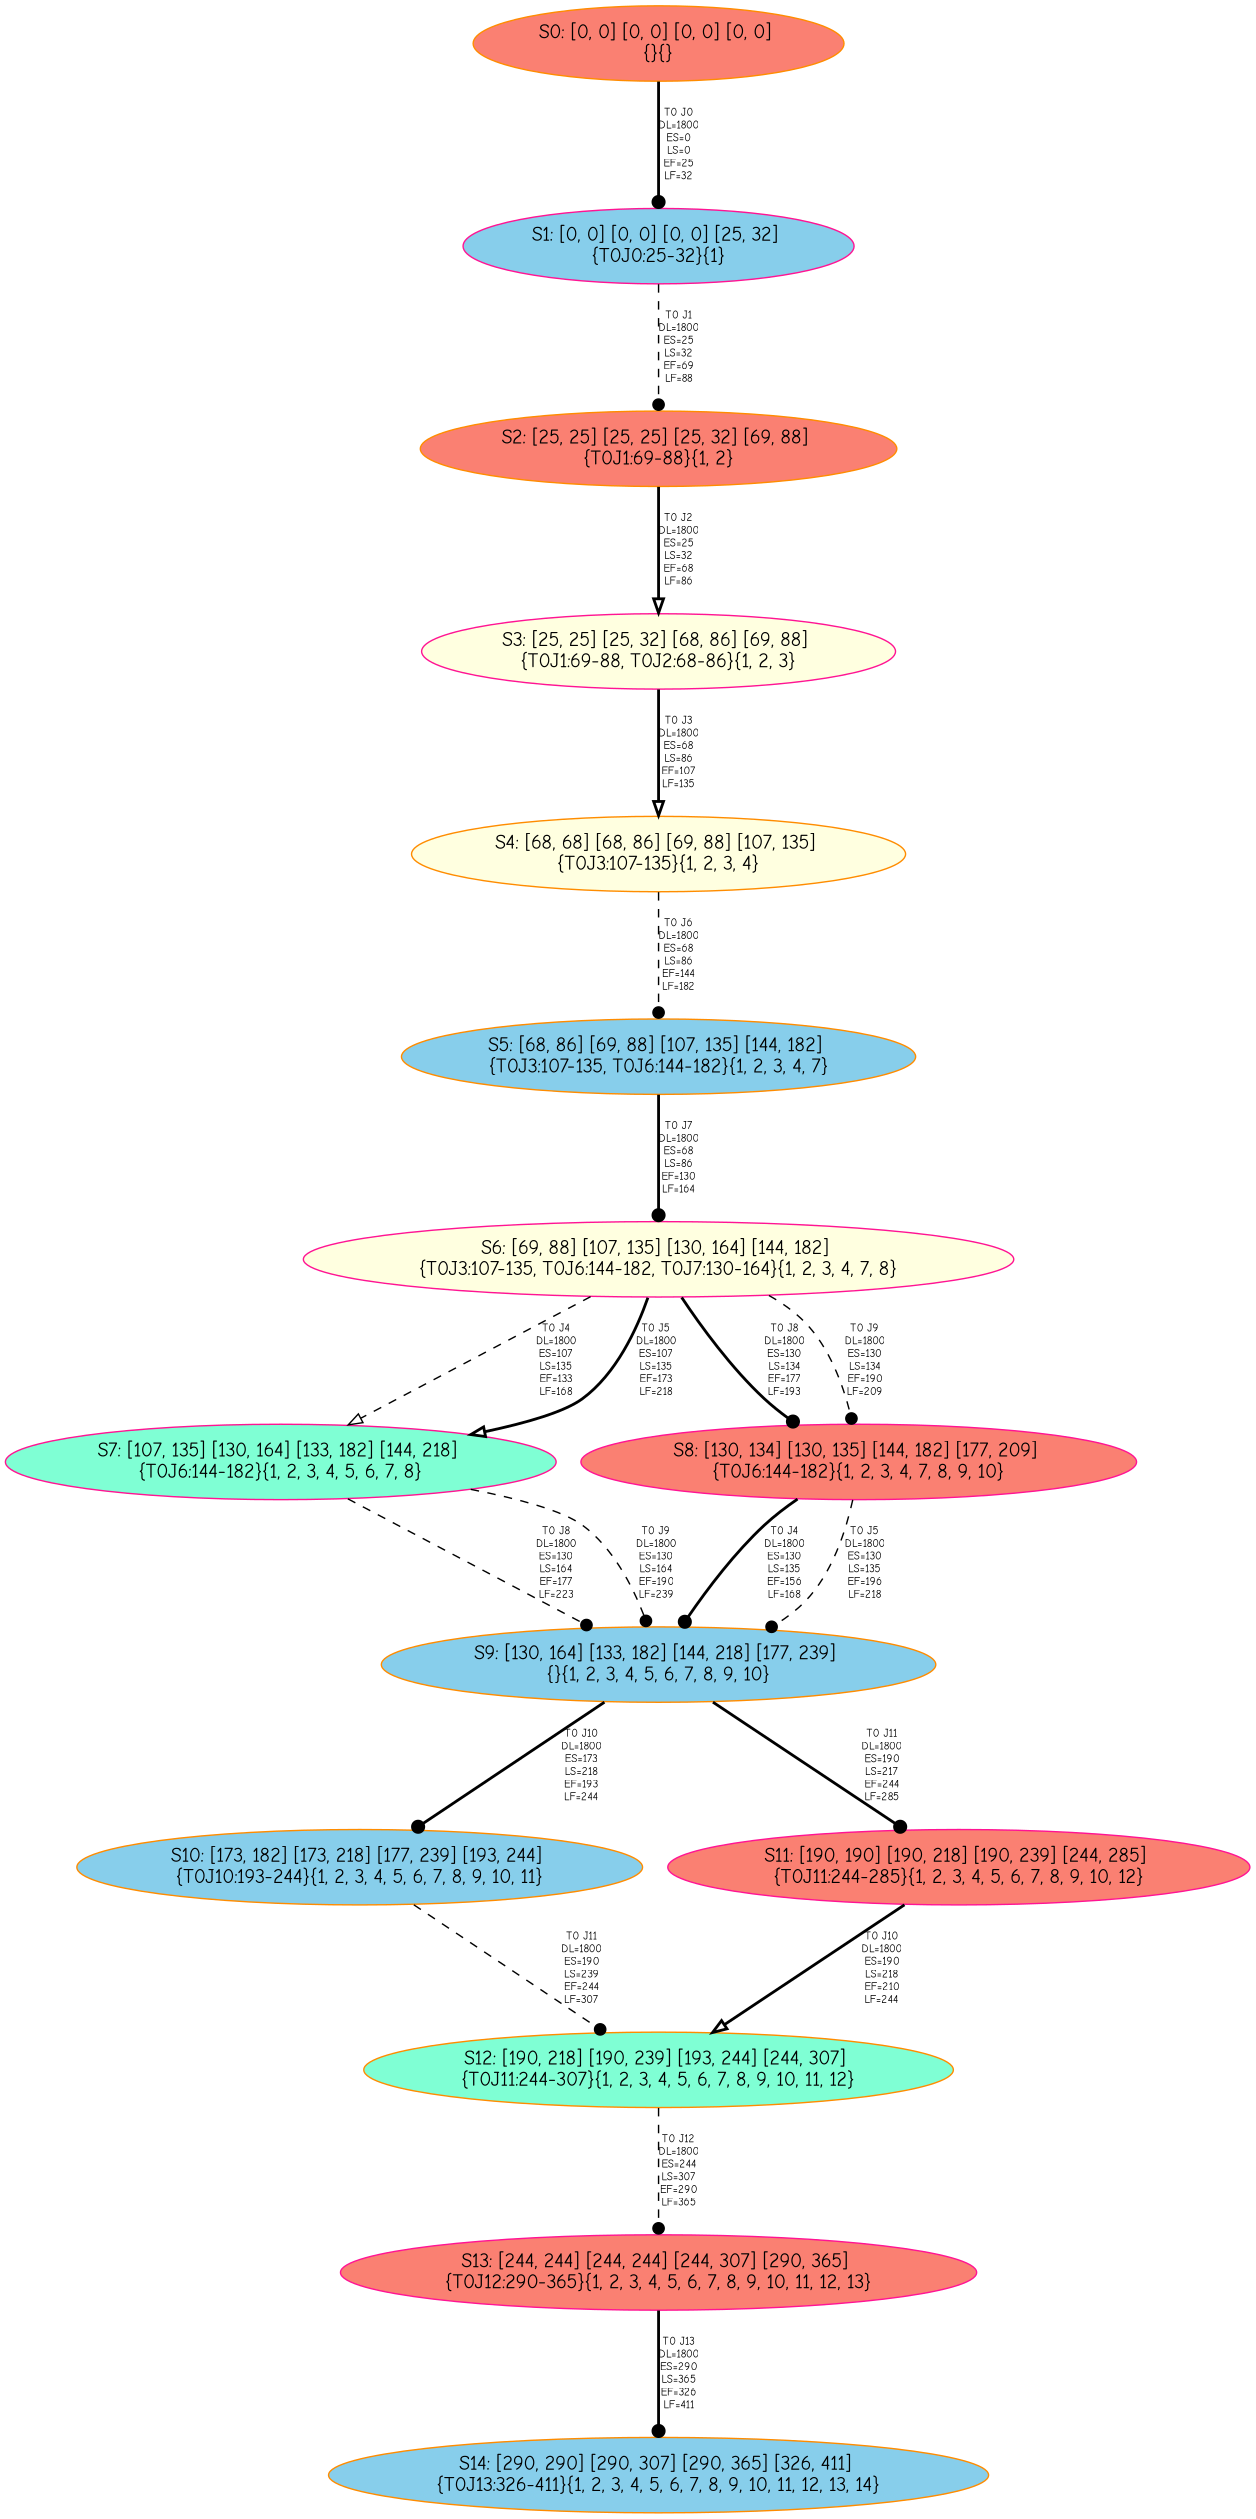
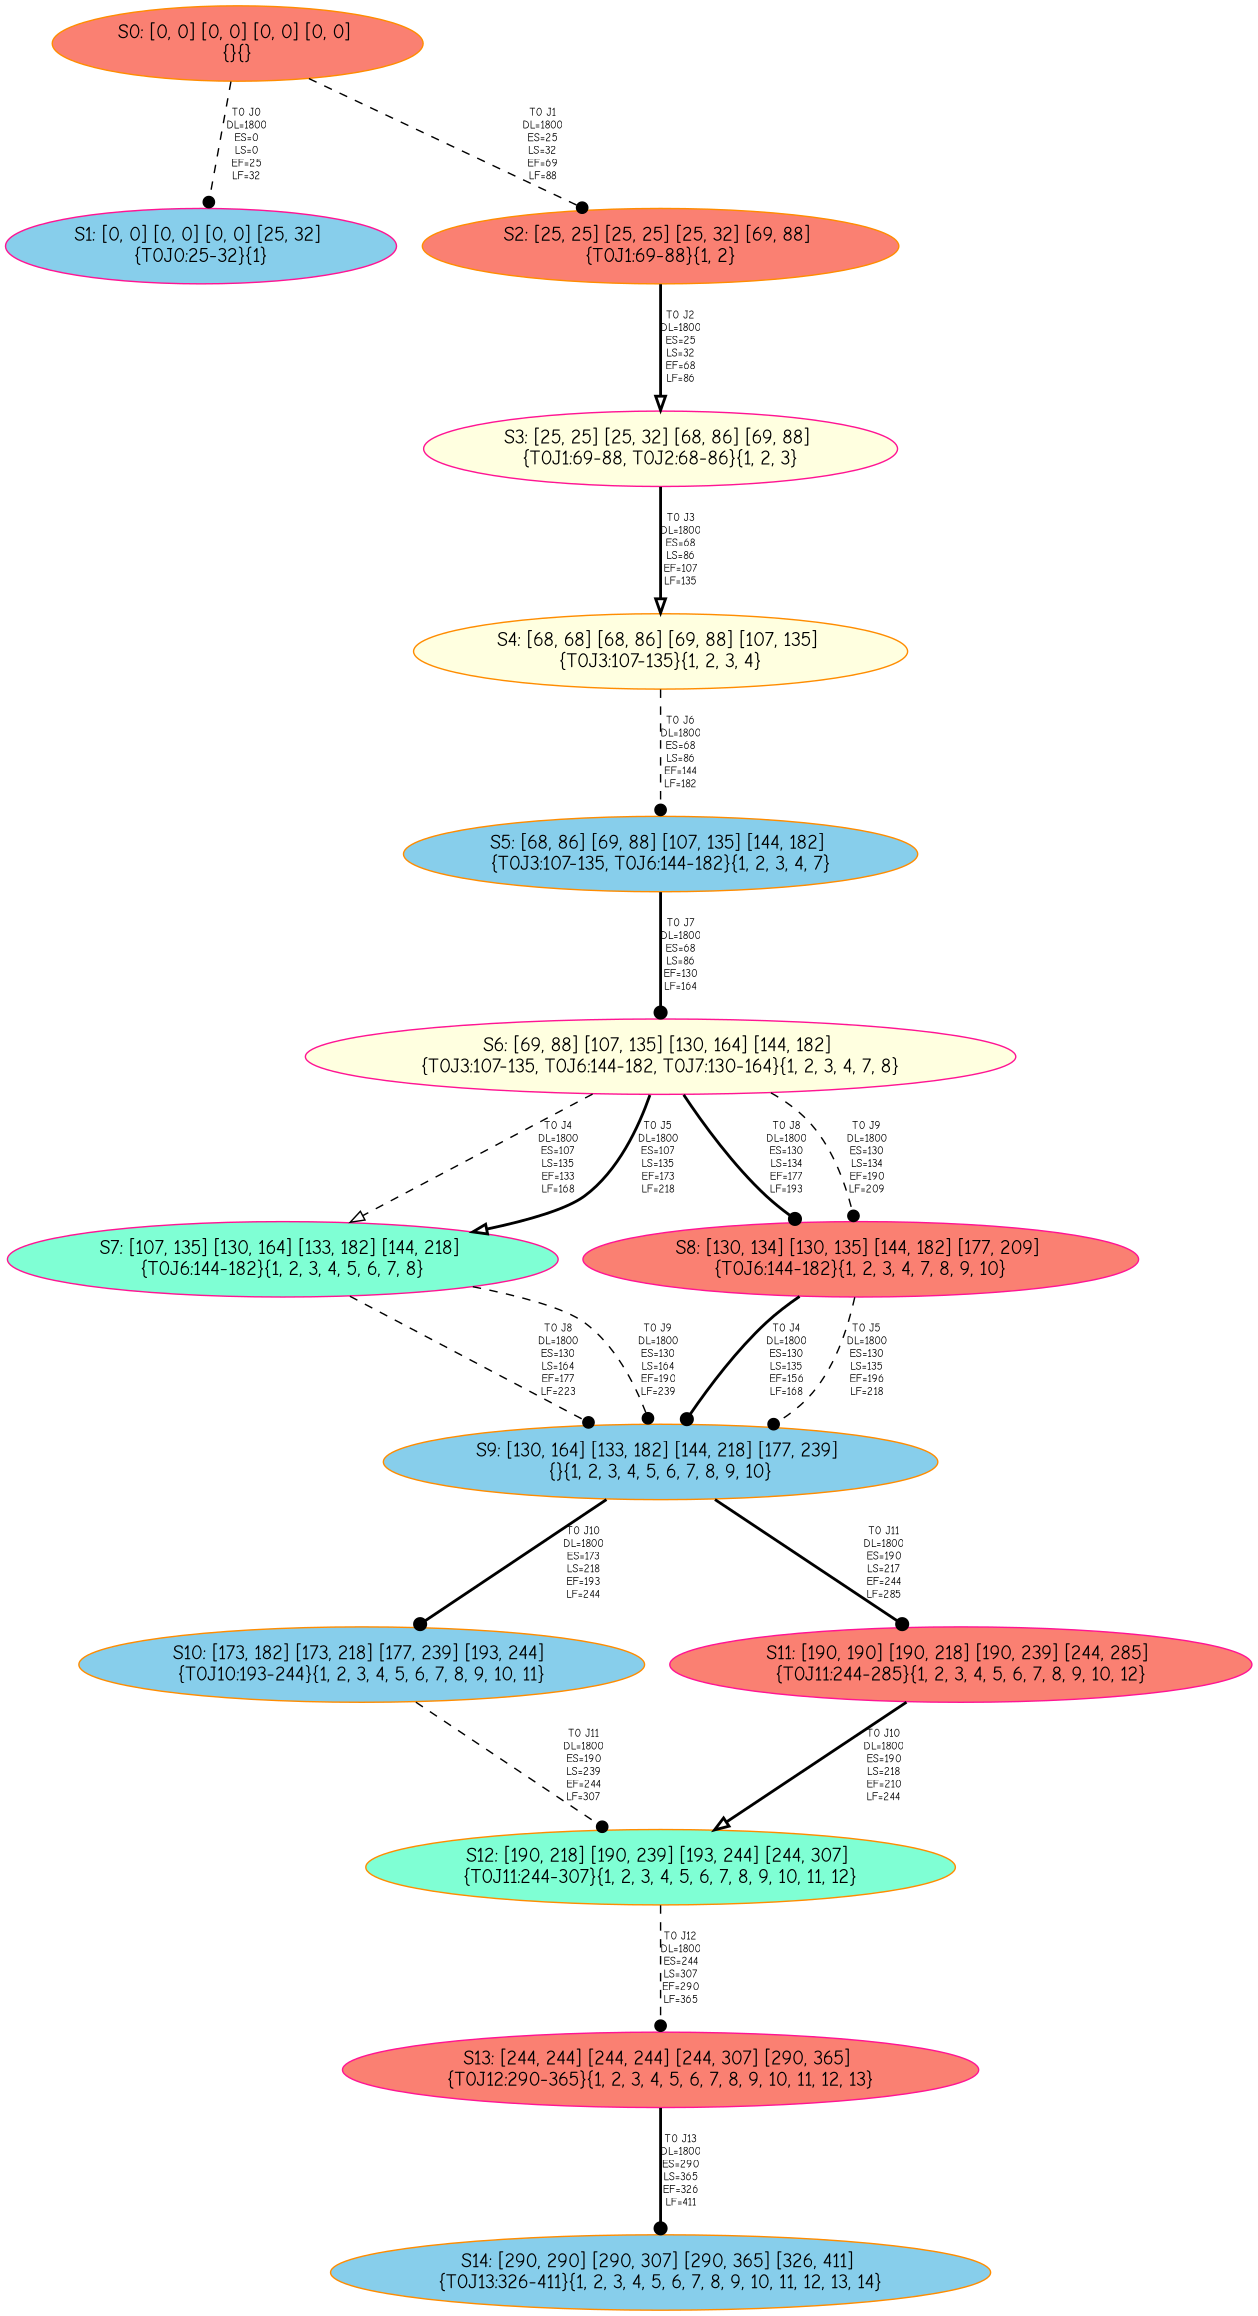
edge "S0: [0, 0] [0, 0] [0, 0] [0, 0] {}{}" -> "S1: [0, 0] [0, 0] [0, 0] [25, 32] {T0J0:25-32}{1}": style bold -> dashed
edge "S1: [0, 0] [0, 0] [0, 0] [25, 32] {T0J0:25-32}{1}" -> "S2: [25, 25] [25, 25] [25, 32] [69, 88] {T0J1:69-88}{1, 2}": now "S0: [0, 0] [0, 0] [0, 0] [0, 0] {}{}" -> "S2: [25, 25] [25, 25] [25, 32] [69, 88] {T0J1:69-88}{1, 2}"
